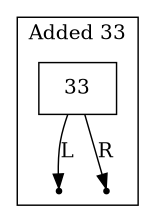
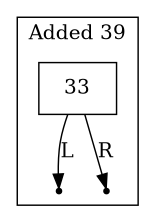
cluster "Added 33": label "Added 33" -> "Added 39"
